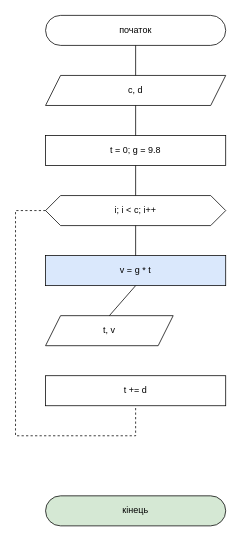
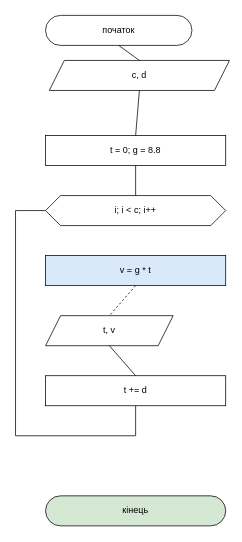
node "початок": size 180x30 -> 146x30
node "c, d": moved (135, 90) -> (139, 75)
node "t = 0; g = 9.8": label "t = 0; g = 9.8" -> "t = 0; g = 8.8"
edge "i; i < c; i++" -- "v = g * t": removed
edge "v = g * t" -- "t, v": style solid -> dashed
edge "t, v" -- "t += d": added
edge "i; i < c; i++" -- "t += d": style dashed -> solid
